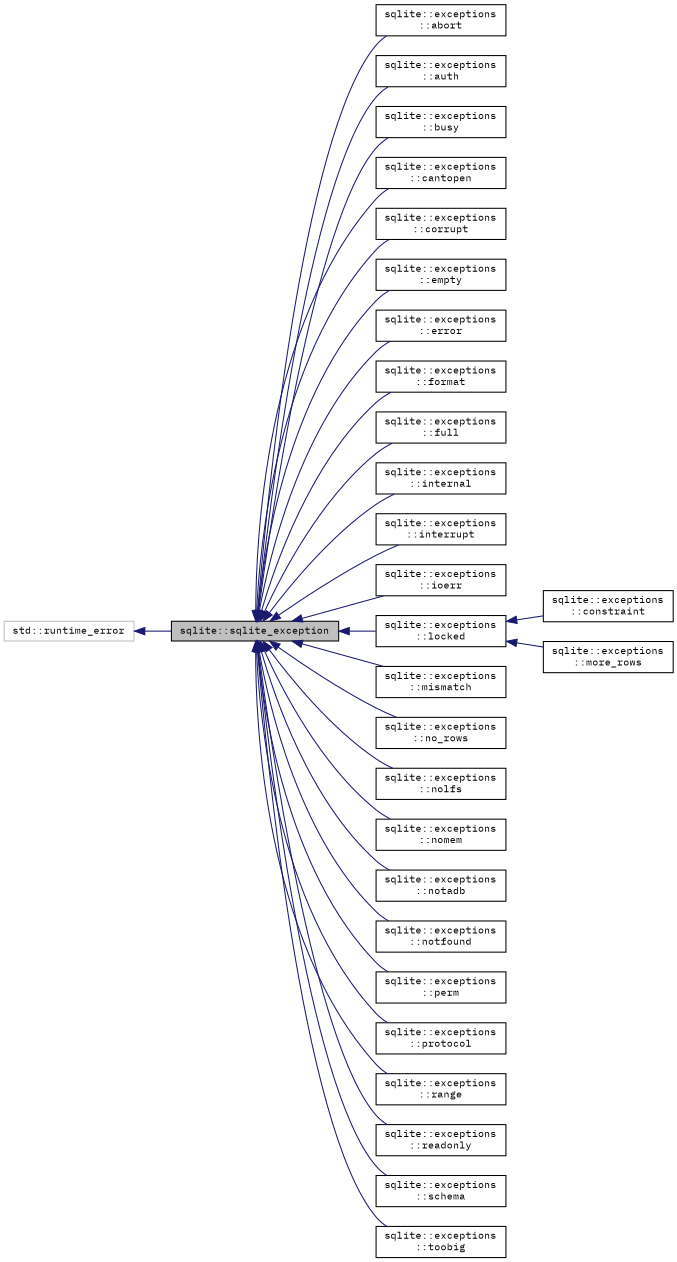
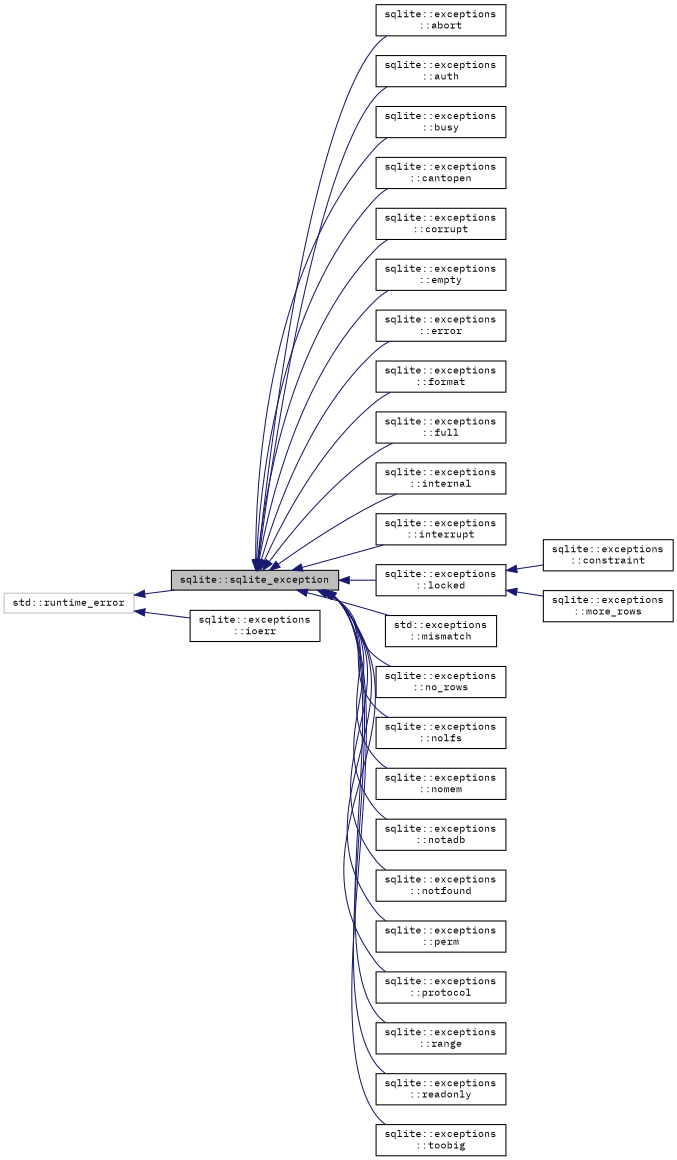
edge "sqlite::exceptions ::ioerr" -> "sqlite::sqlite_exception": now "sqlite::exceptions ::ioerr" -> "std::runtime_error"
node "sqlite::exceptions ::mismatch": label "sqlite::exceptions ::mismatch" -> "std::exceptions ::mismatch"
node "sqlite::exceptions ::schema": removed
